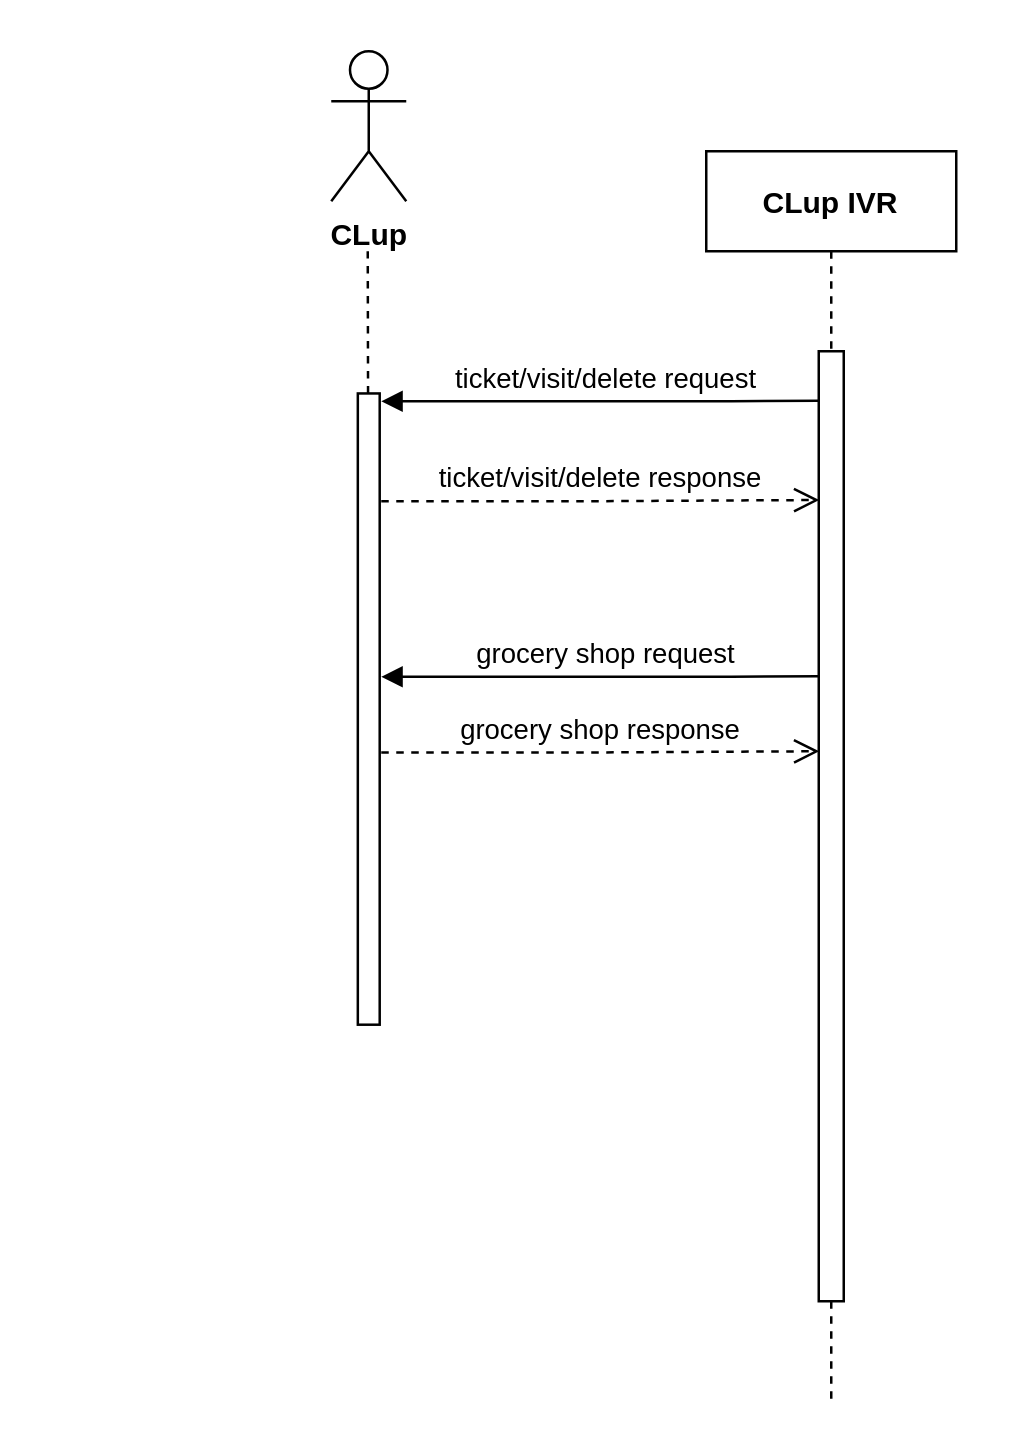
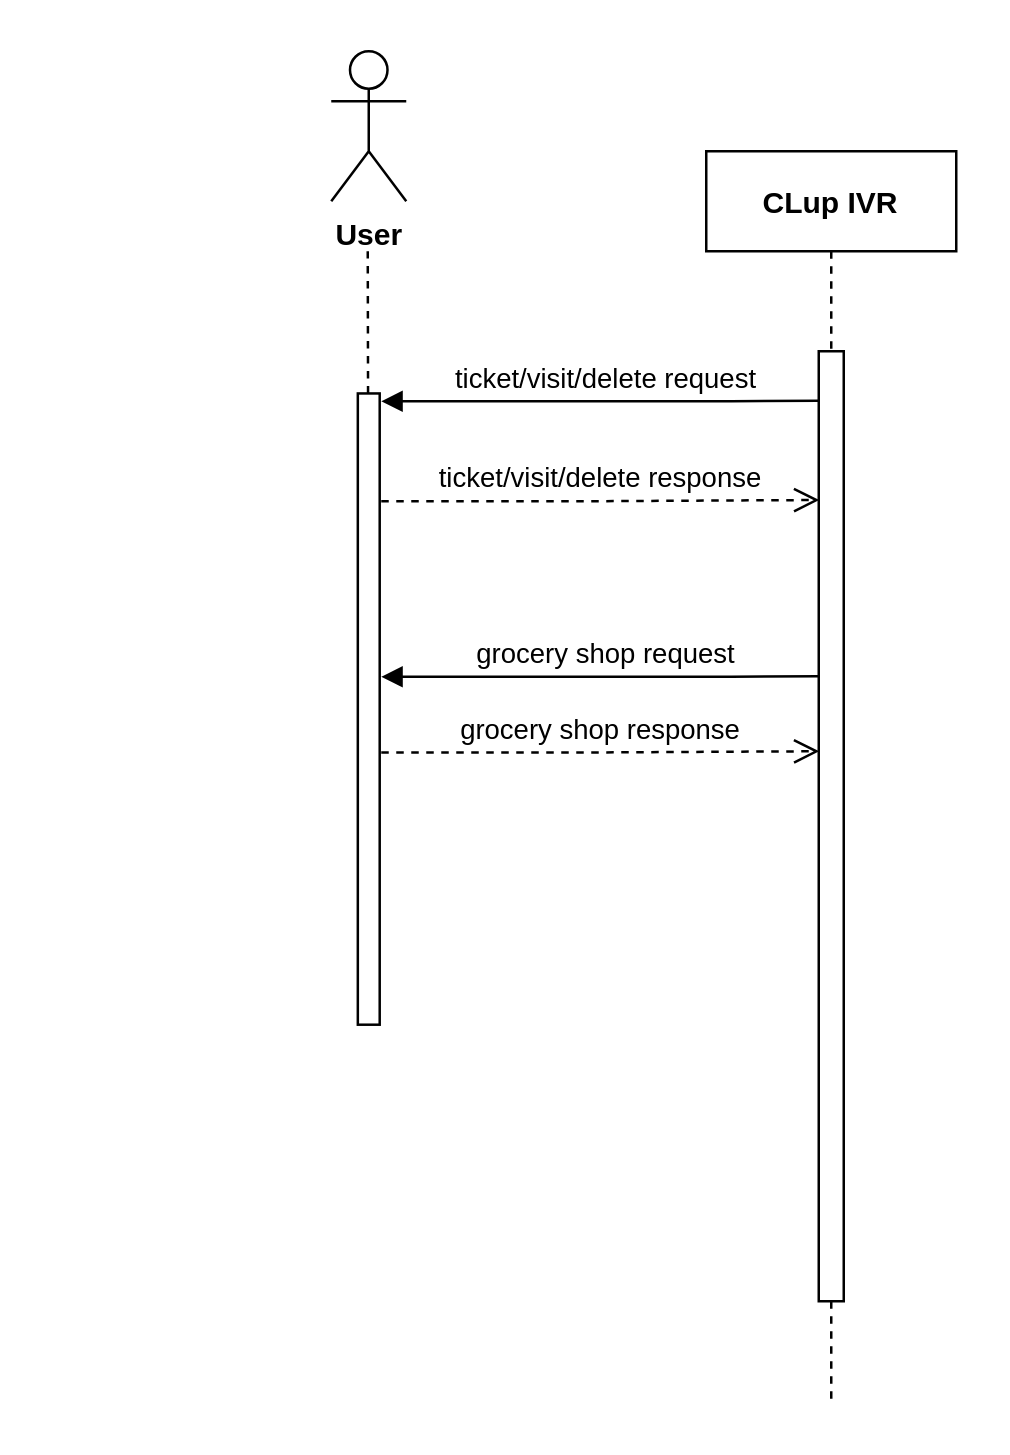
node "CLup": label "CLup" -> "User"
